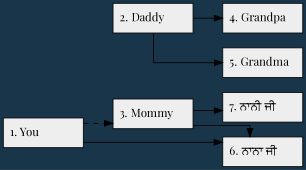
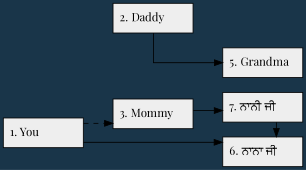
node "4. Grandpa": removed
edge "3. Mommy" -> "6. ਨਾਨਾ ਜੀ": now "7. ਨਾਨੀ ਜੀ" -> "6. ਨਾਨਾ ਜੀ"
